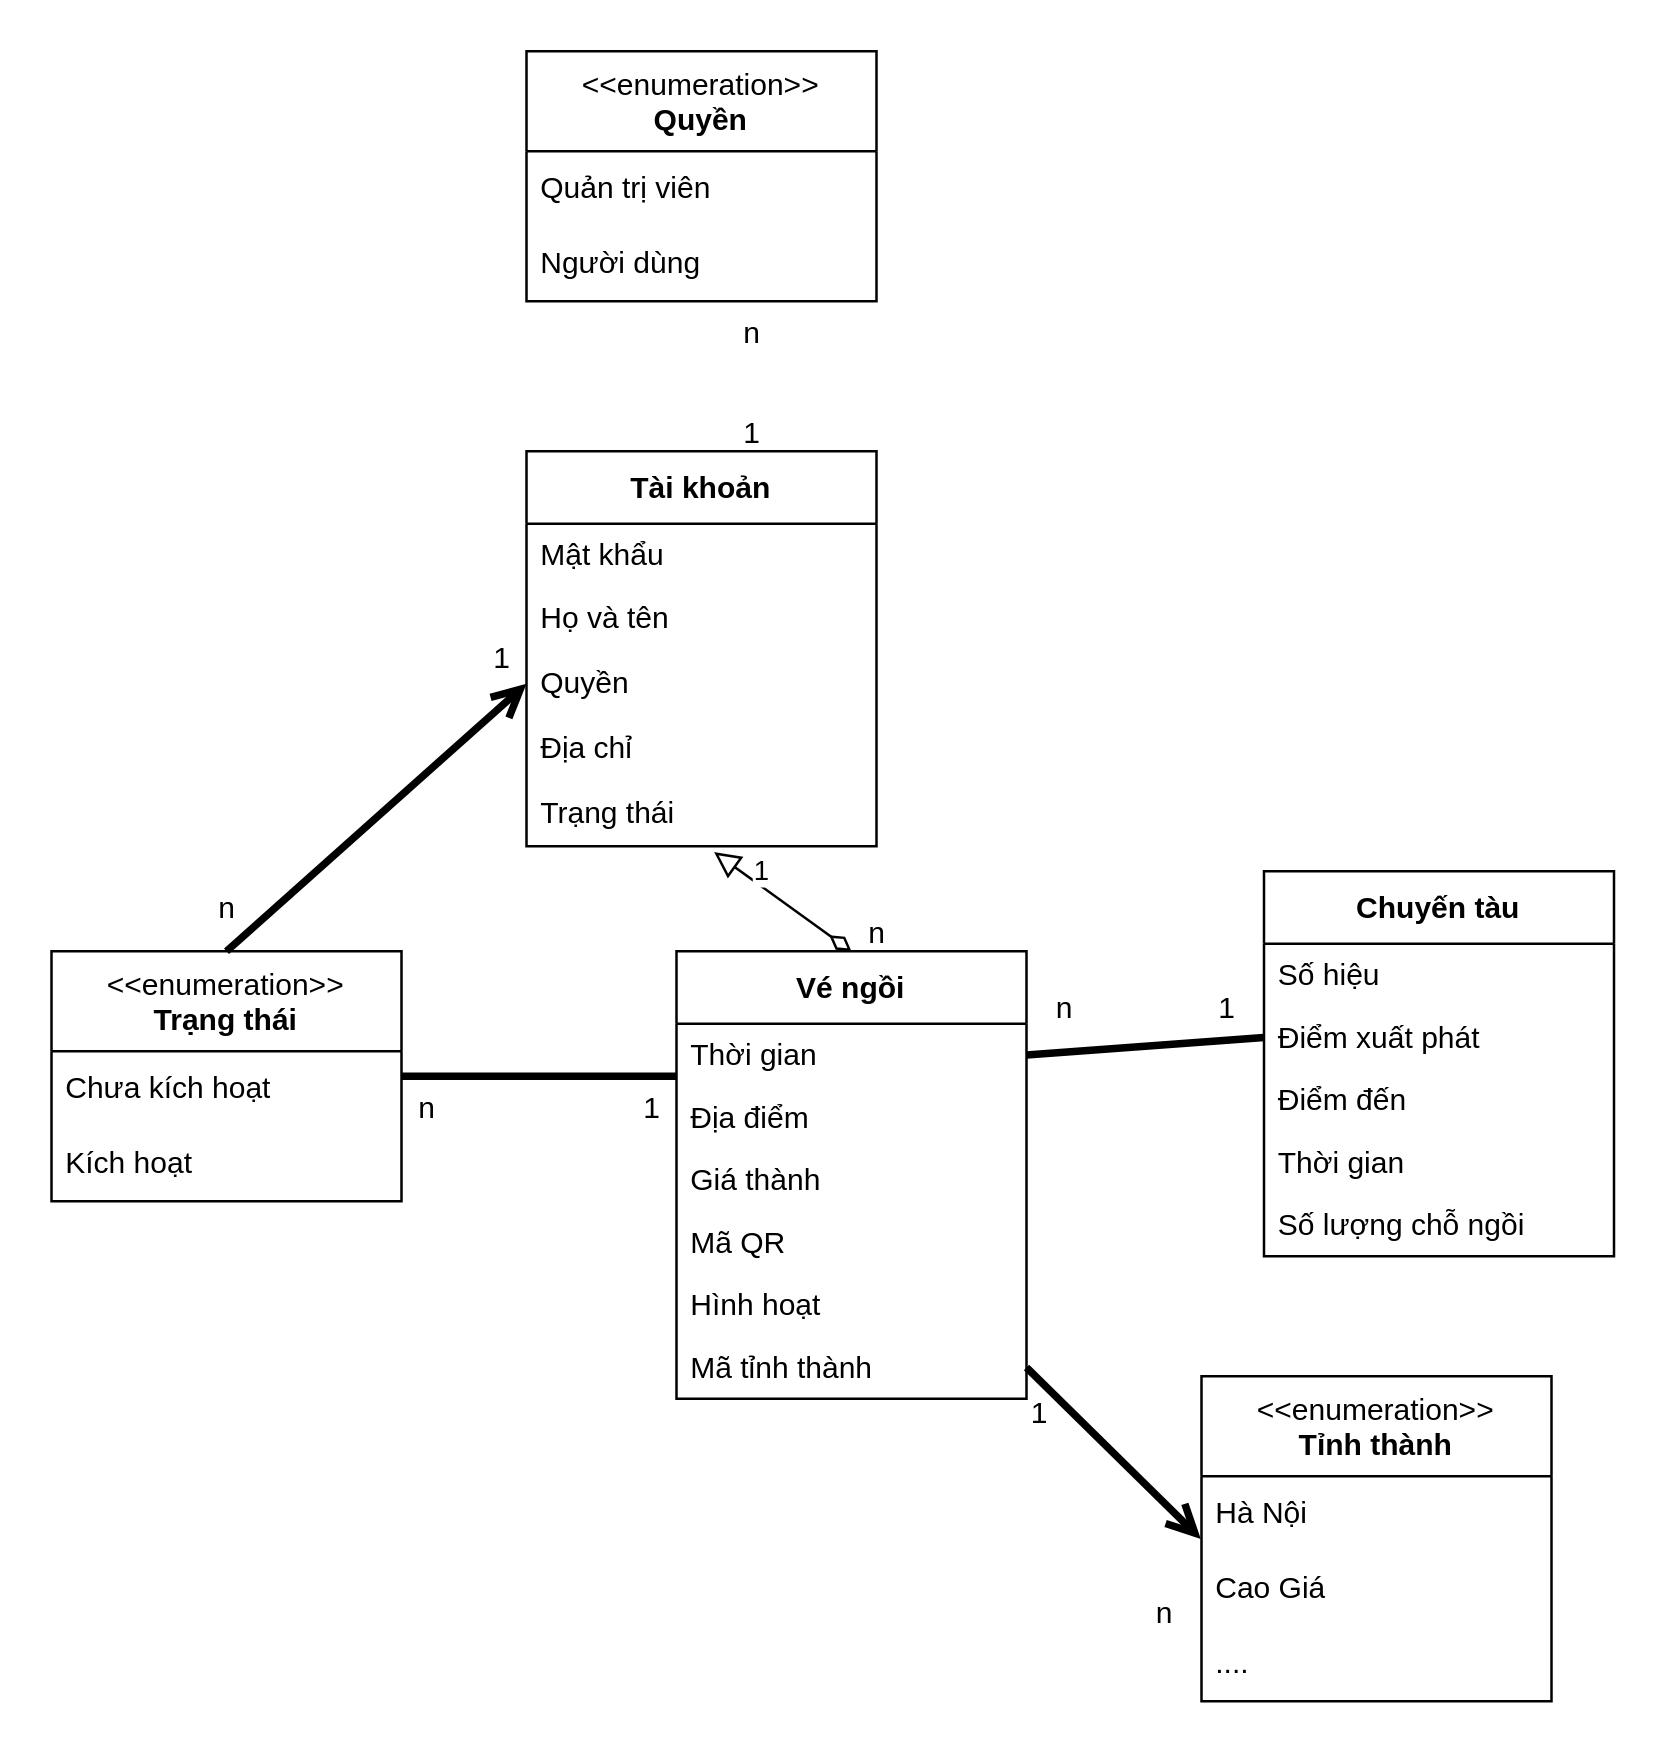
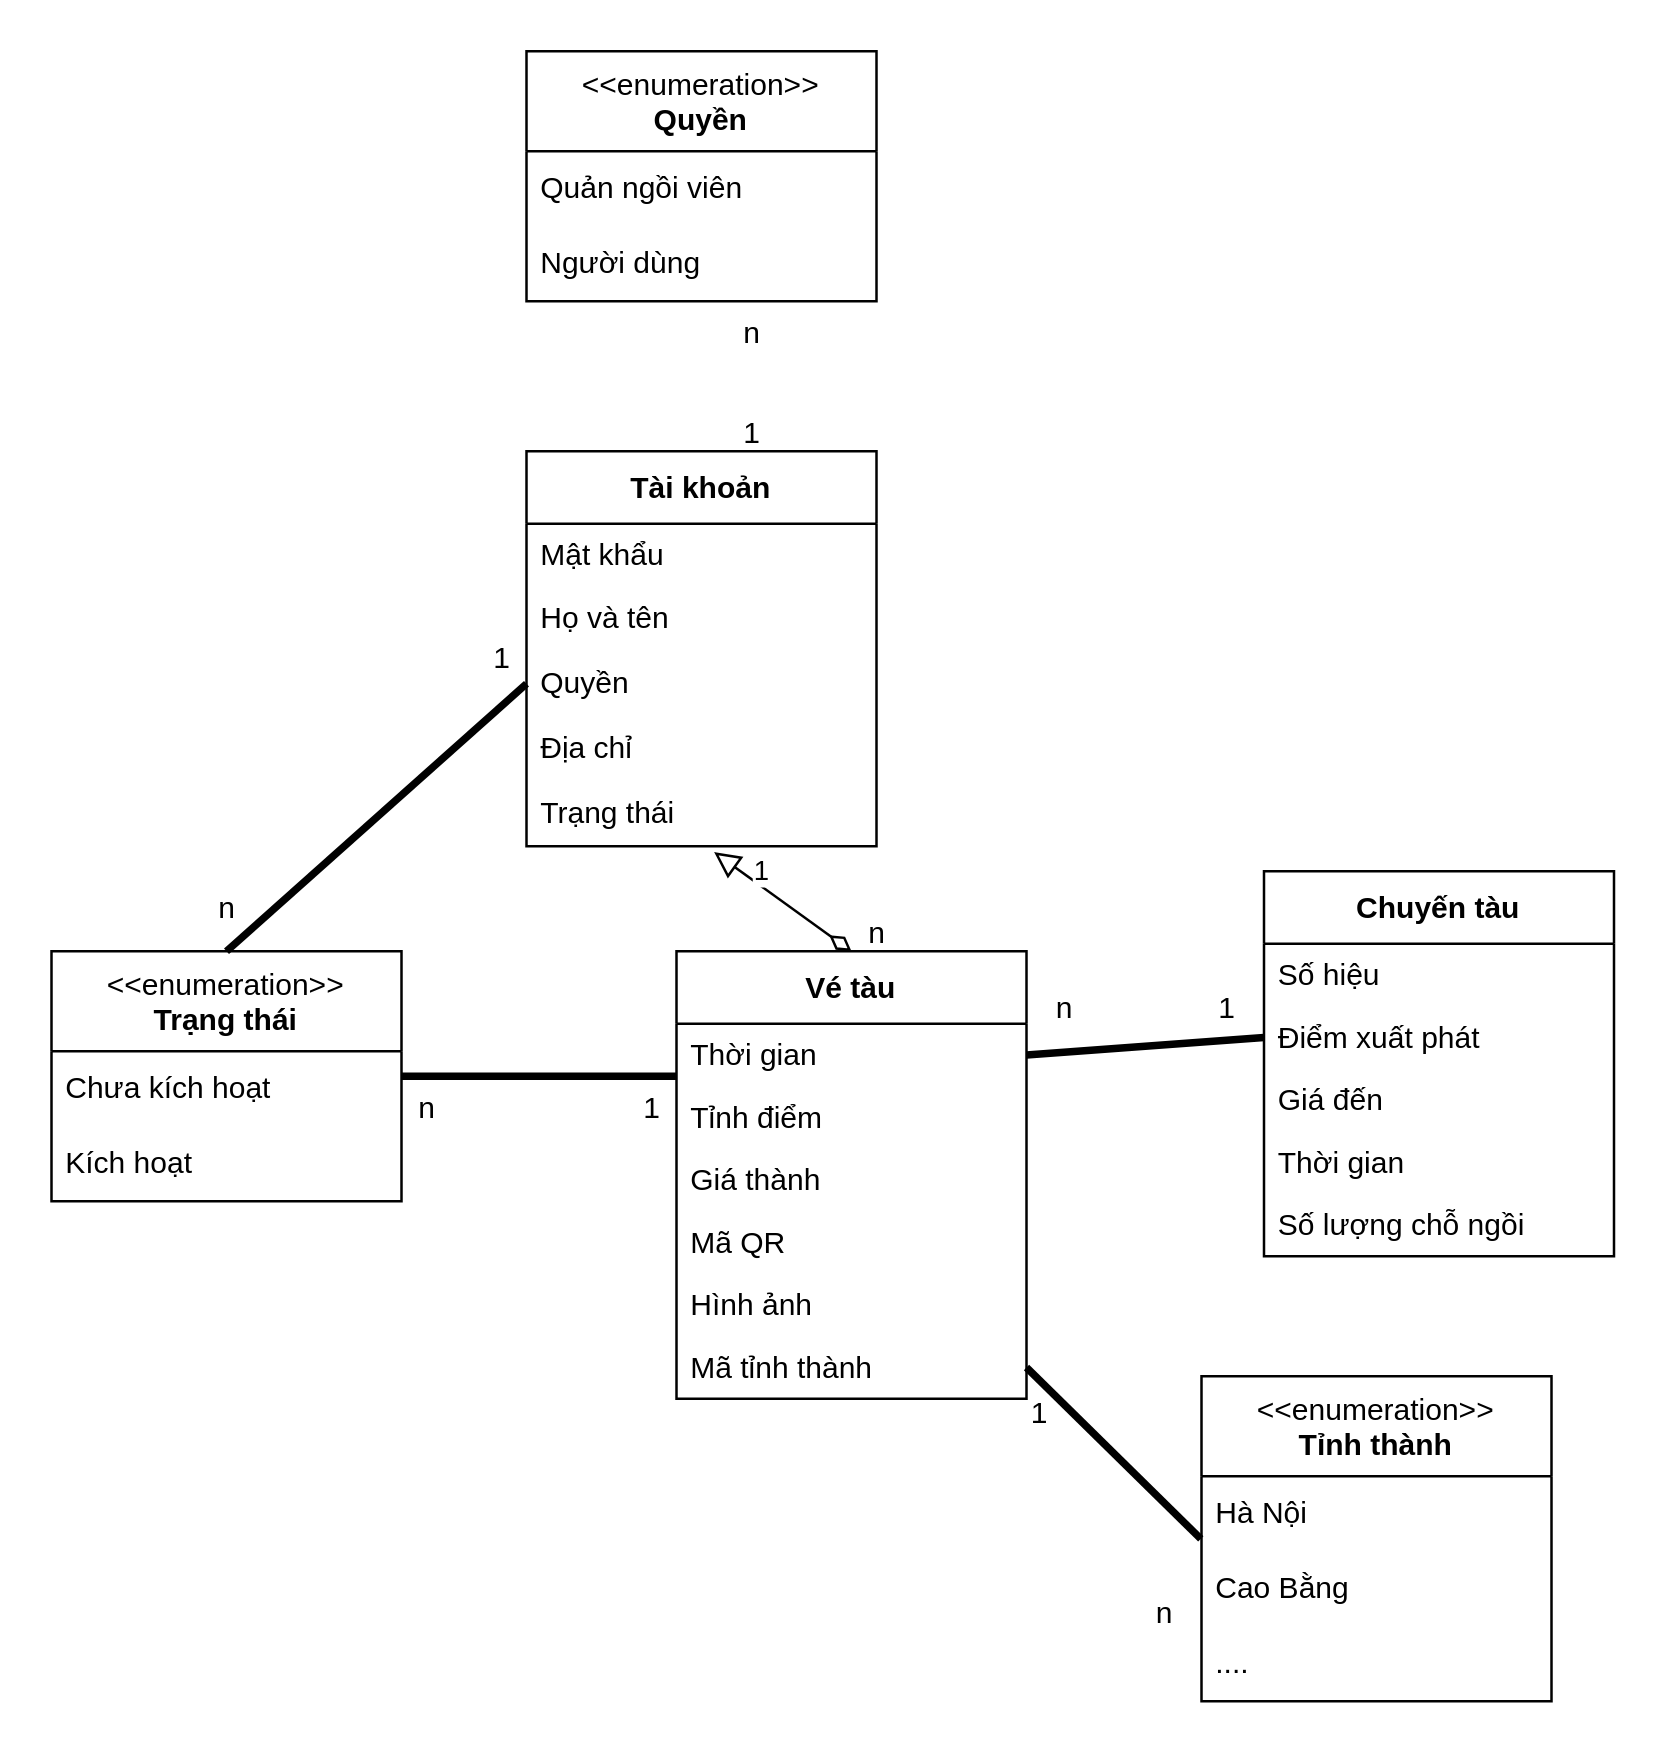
node "Quản trị viên": label "Quản trị viên" -> "Quản ngồi viên"
edge "<<enumeration>> Trạng thái" -> "Quyền": arrowhead open -> none
node "Vé ngồi": label "Vé ngồi" -> "Vé tàu"
node "Điểm đến": label "Điểm đến" -> "Giá đến"
node "Địa điểm": label "Địa điểm" -> "Tỉnh điểm"
node "Hình hoạt": label "Hình hoạt" -> "Hình ảnh"
edge "Mã tỉnh thành" -> "Hà Nội": arrowhead open -> none
node "Cao Giá": label "Cao Giá" -> "Cao Bằng"
